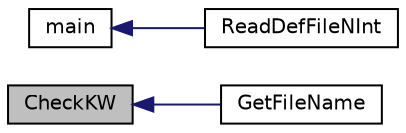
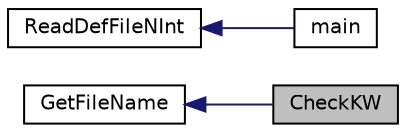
edge "ReadDefFileNInt" -> "main": reversed
edge "GetFileName" -> "CheckKW": reversed
